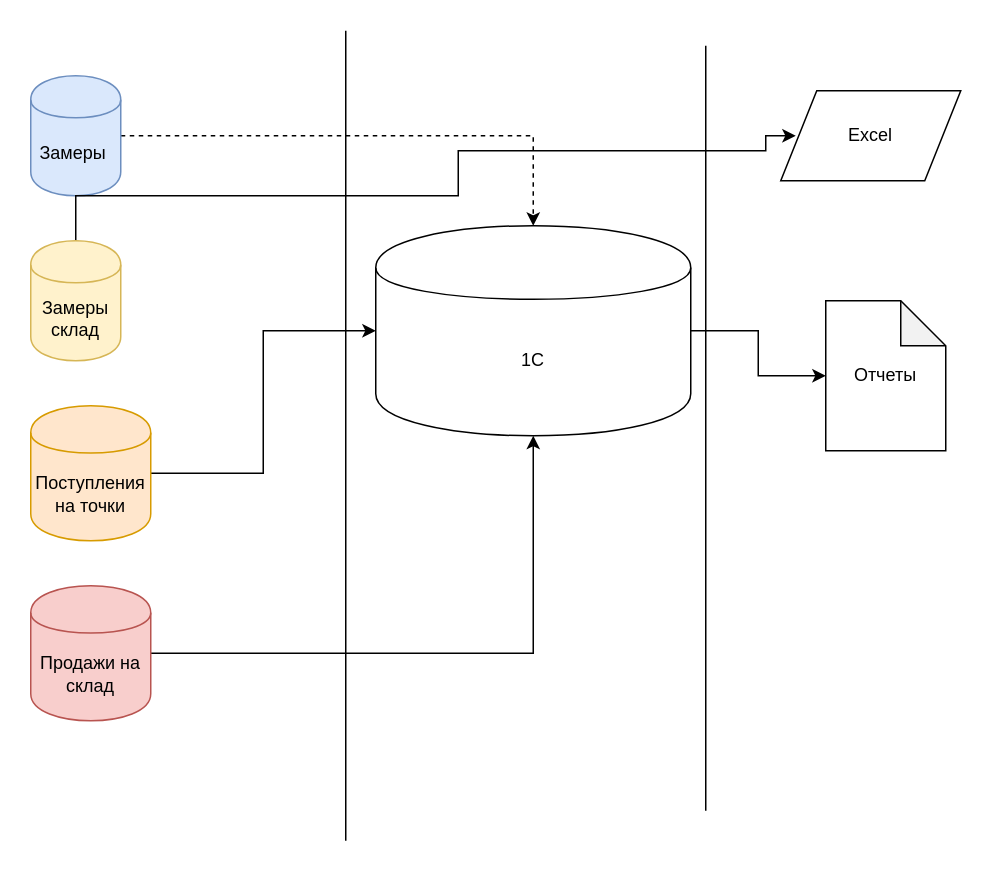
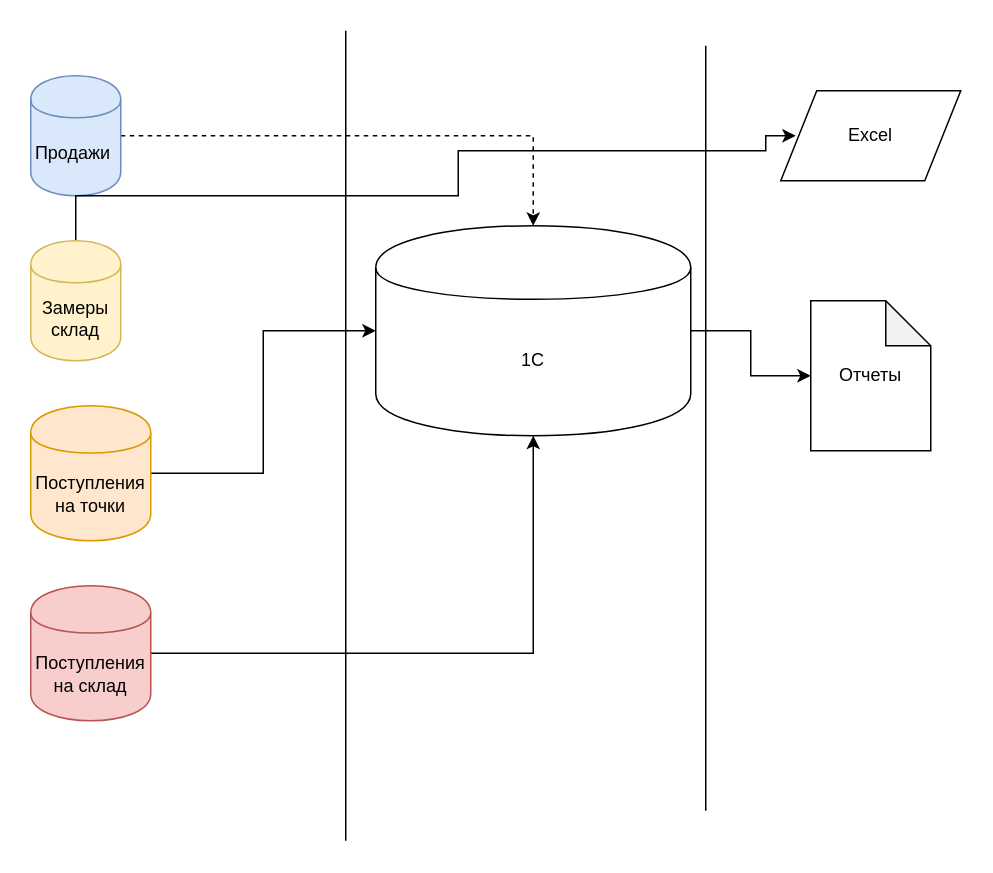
node "Замеры": label "Замеры" -> "Продажи"
node "Отчеты": moved (886, 376) -> (871, 376)
node "Продажи на склад": label "Продажи на склад" -> "Поступления на склад"
